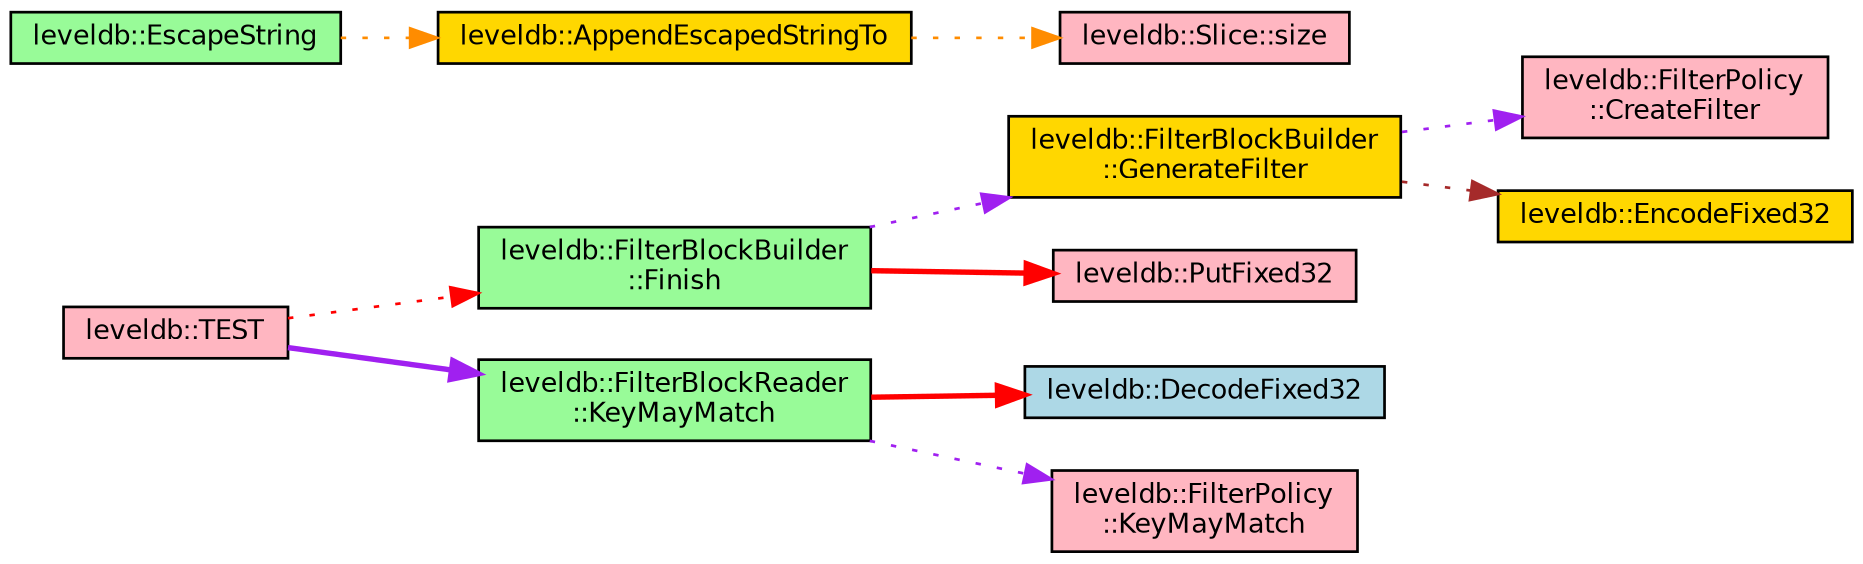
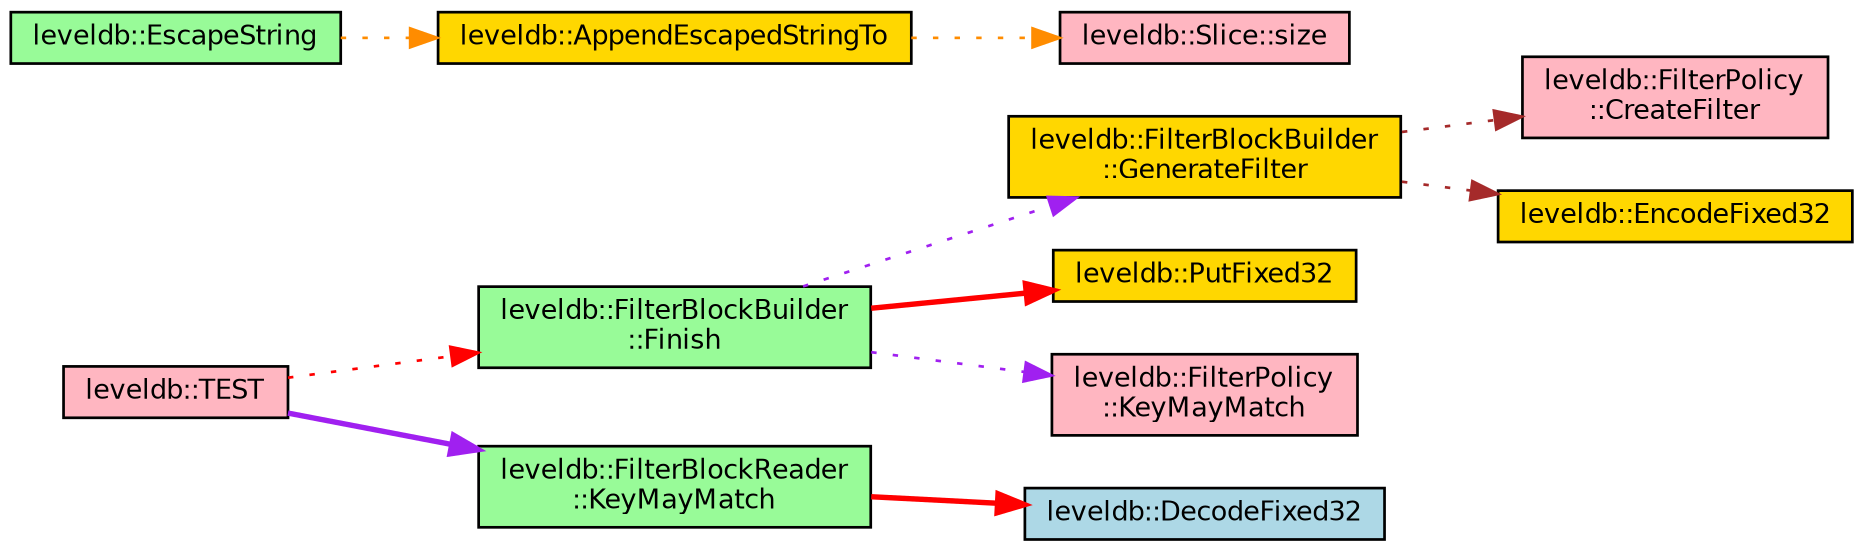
edge "leveldb::FilterBlockBuilder ::GenerateFilter" -> "leveldb::FilterPolicy ::CreateFilter": color purple -> brown
node "leveldb::PutFixed32": fillcolor lightpink -> gold
edge "leveldb::FilterBlockReader ::KeyMayMatch" -> "leveldb::FilterPolicy ::KeyMayMatch": now "leveldb::FilterBlockBuilder ::Finish" -> "leveldb::FilterPolicy ::KeyMayMatch"
